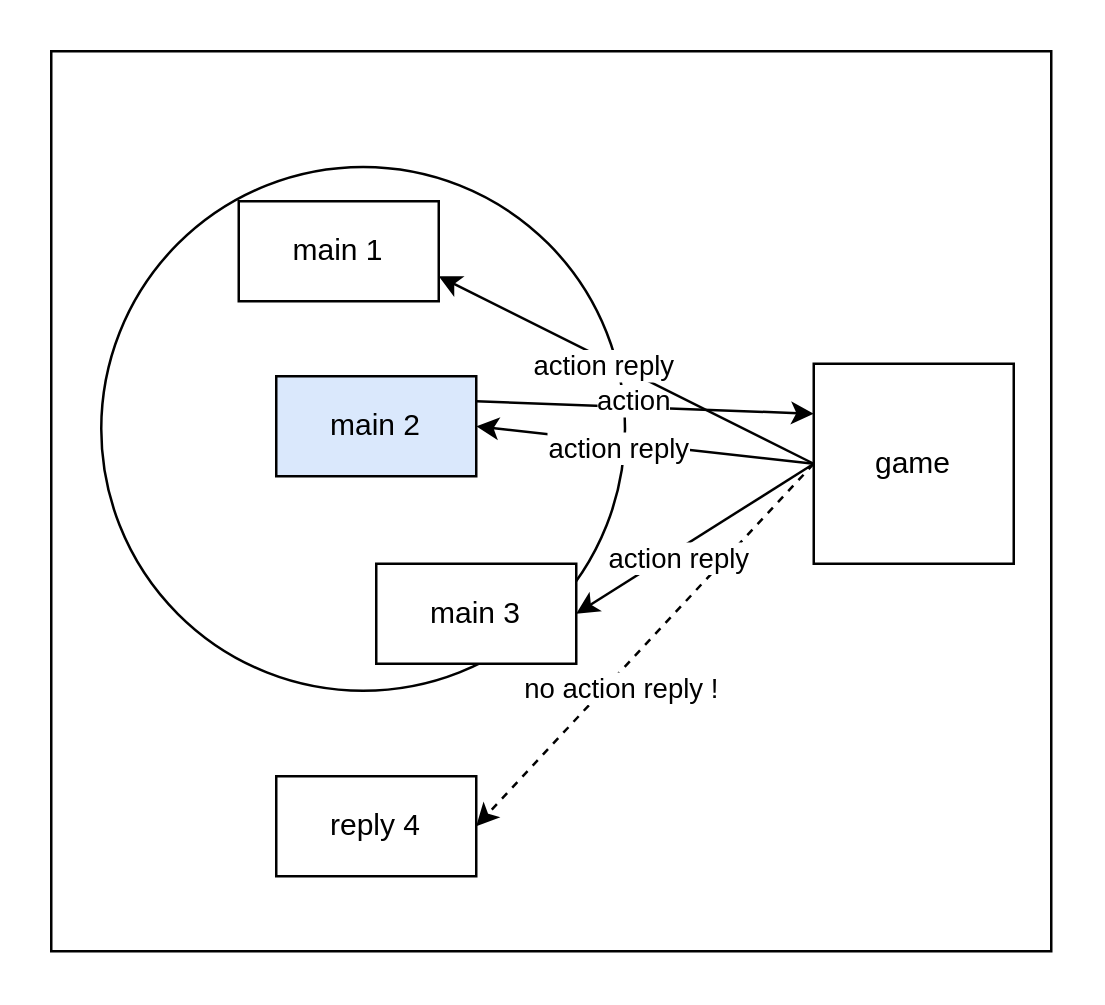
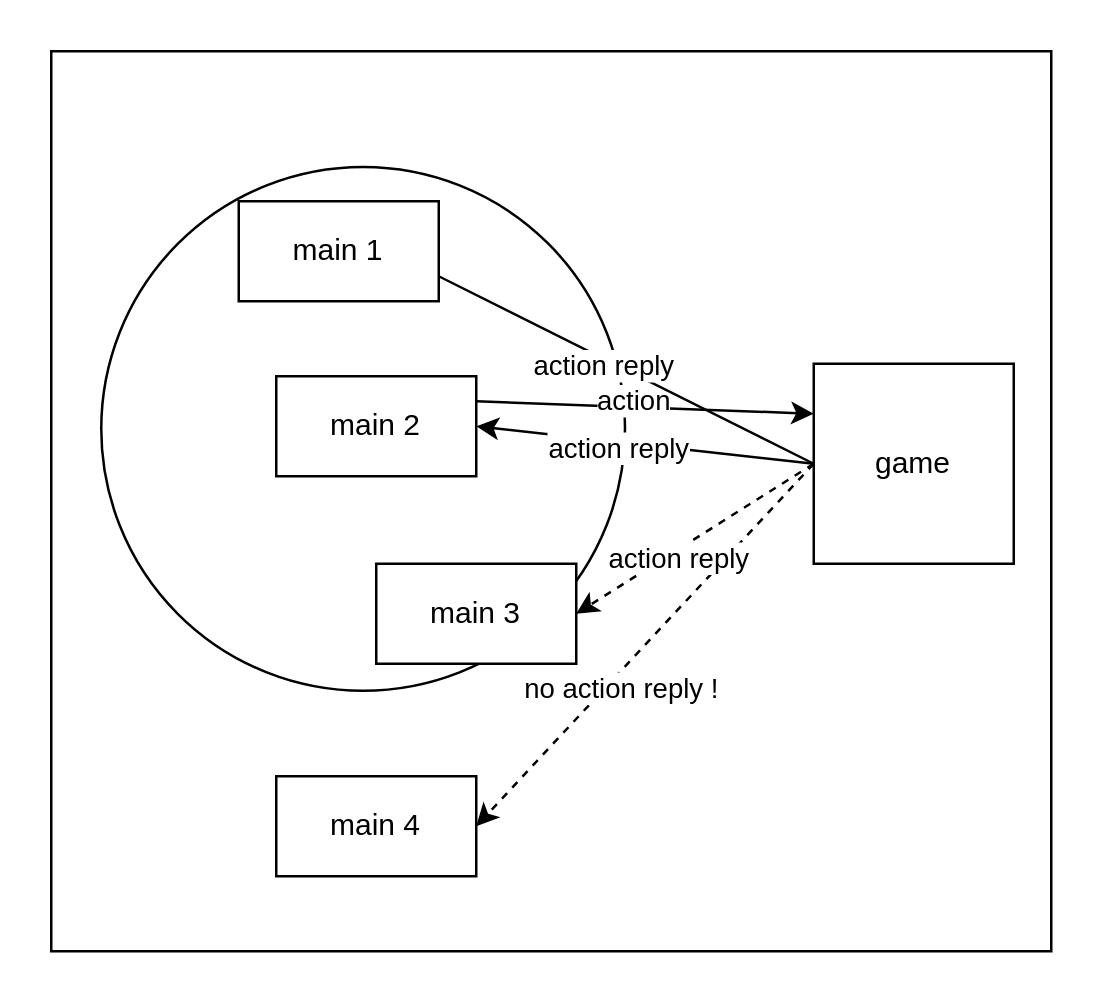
edge "game" -> "main 1": arrowhead classic -> none
node "main 2": fillcolor #dae8fc -> #ffffff
edge "game" -> "main 3": style solid -> dashed
node "reply 4": label "reply 4" -> "main 4"
